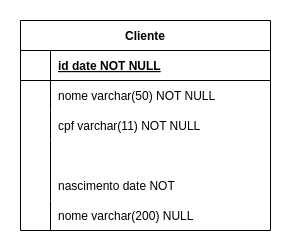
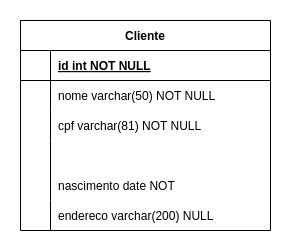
node "id date NOT NULL": label "id date NOT NULL" -> "id int NOT NULL"
node "cpf varchar(11) NOT NULL": label "cpf varchar(11) NOT NULL" -> "cpf varchar(81) NOT NULL"
node "nome varchar(200) NULL": label "nome varchar(200) NULL" -> "endereco varchar(200) NULL"
